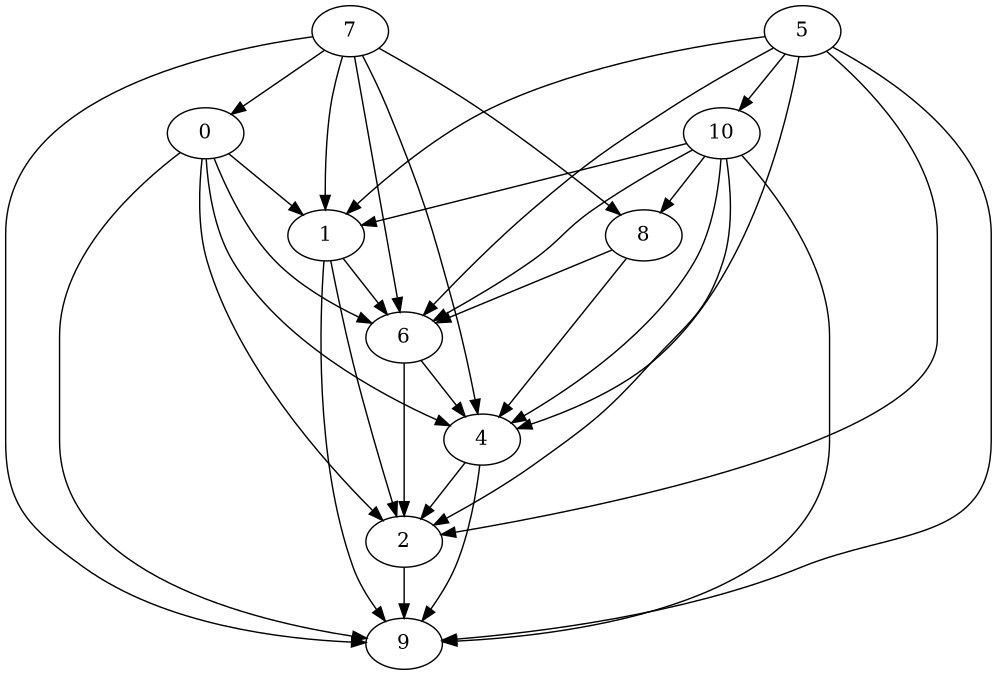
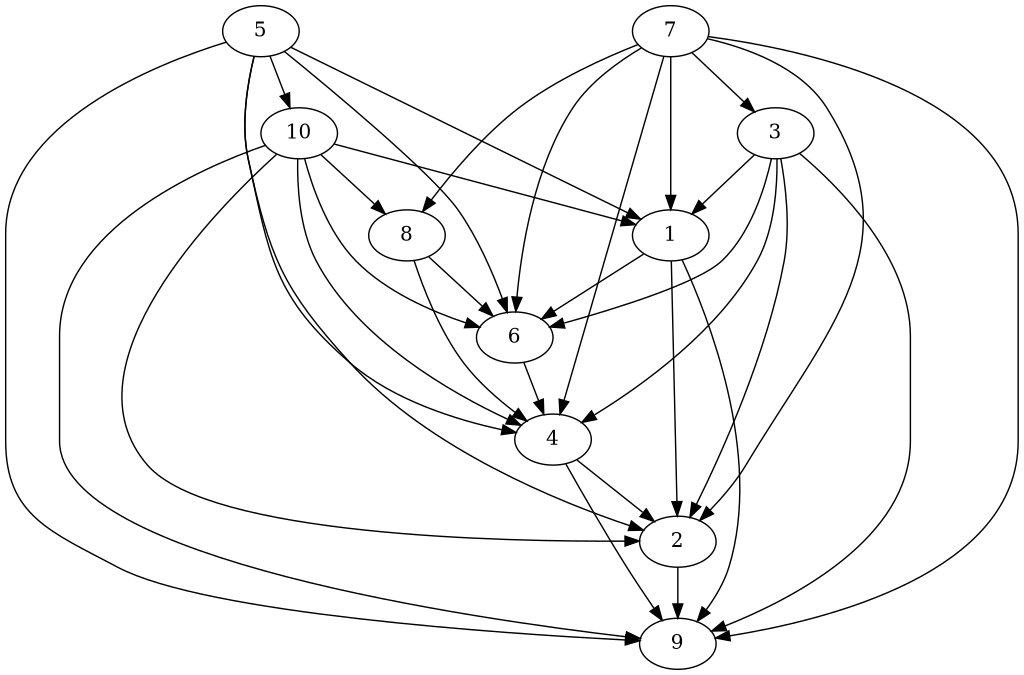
node "0": label "0" -> "3"
edge "6" -> "2": now "7" -> "2"
